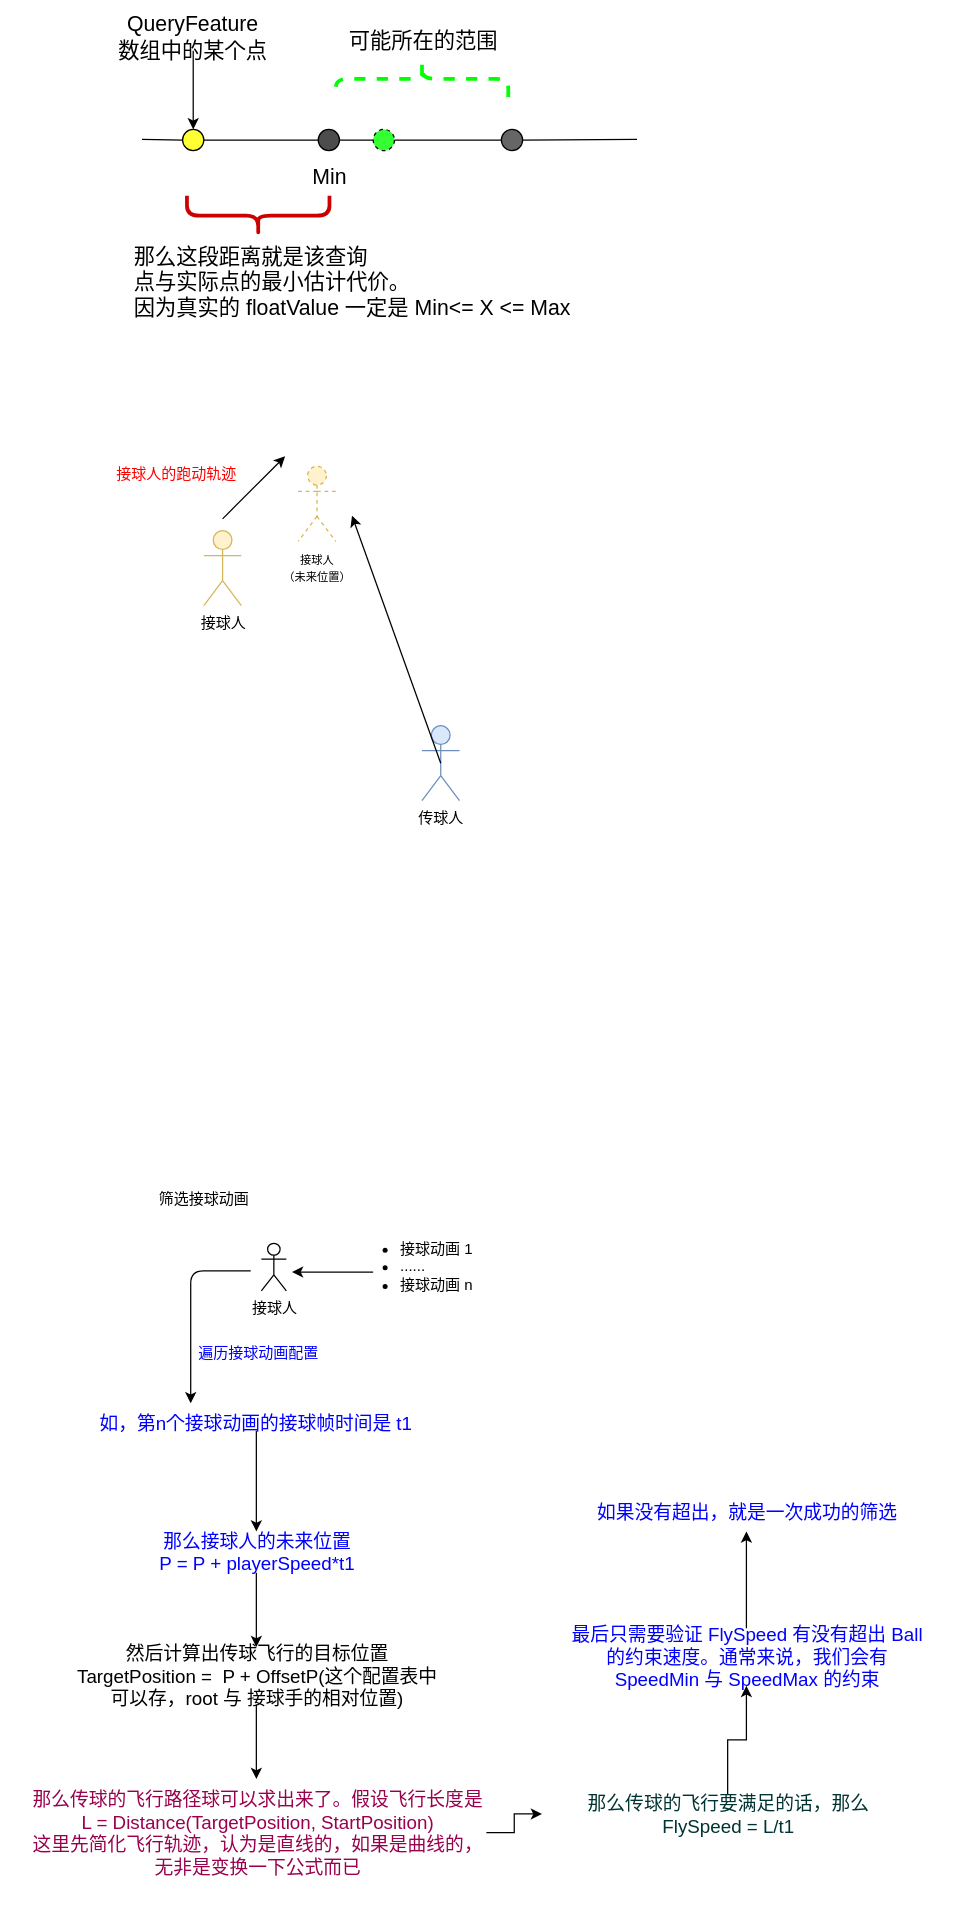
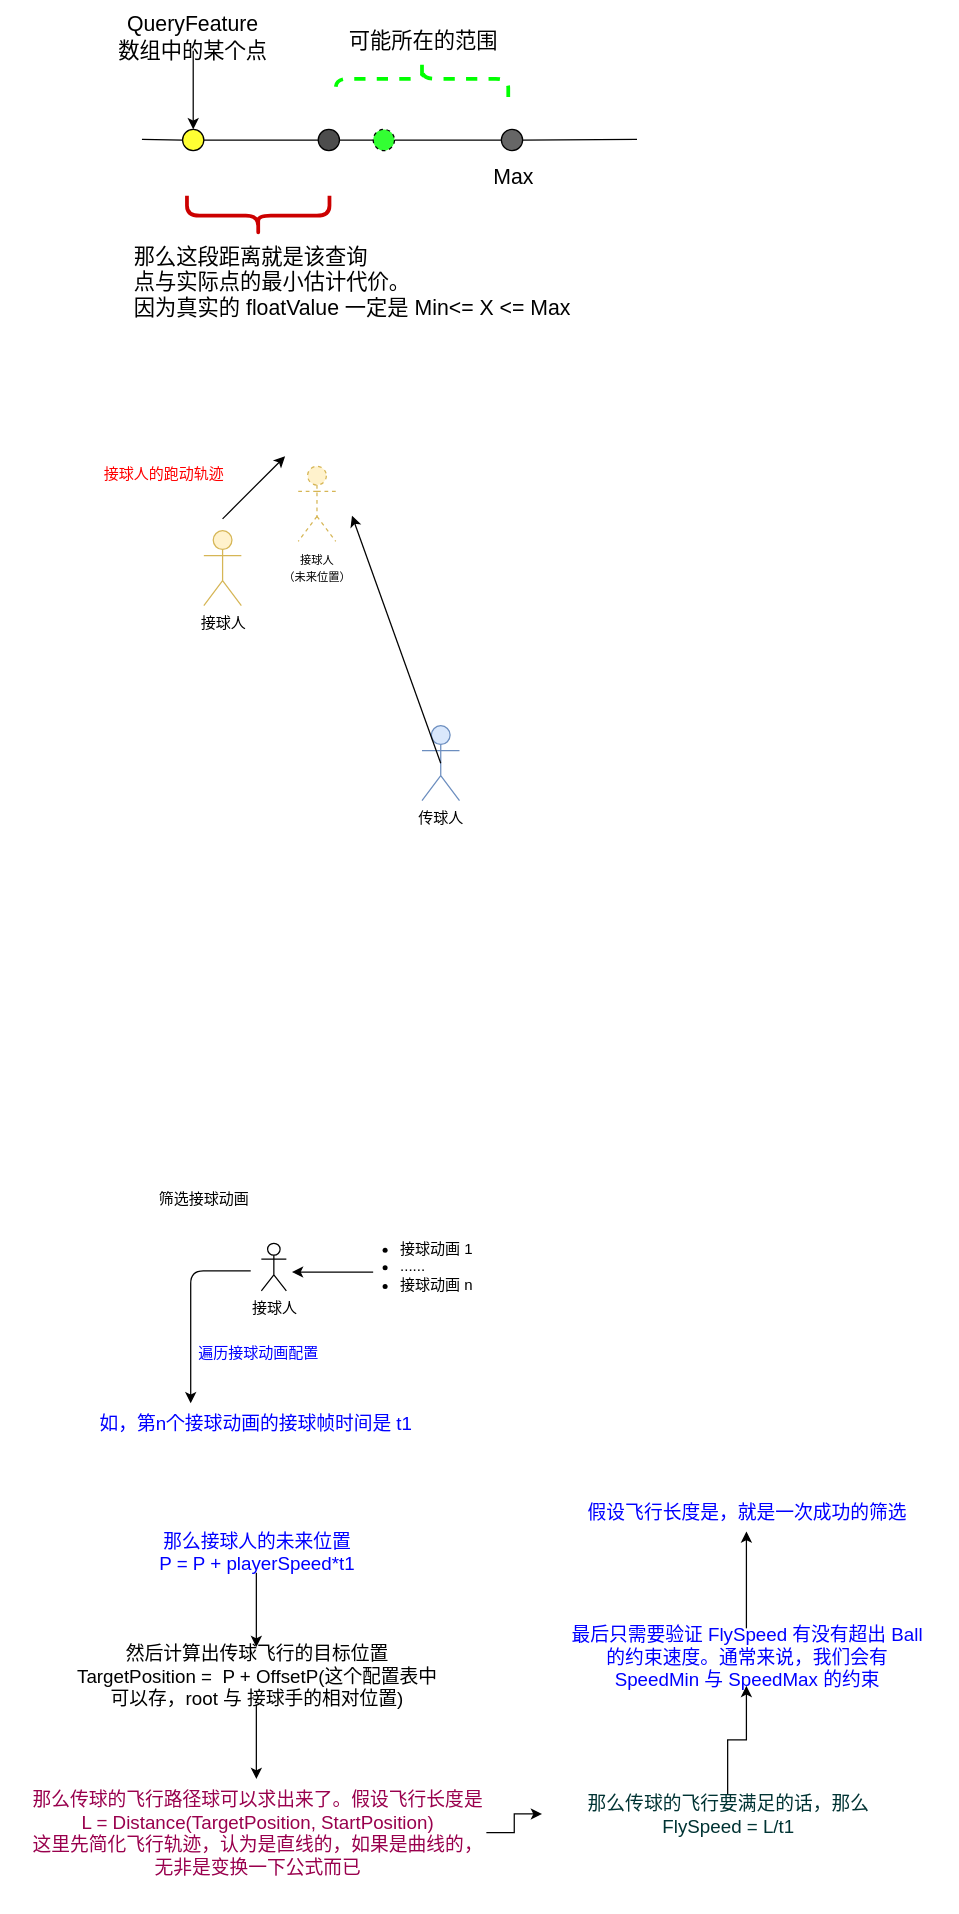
node "Min": removed
node "Max": added
node "接球人的跑动轨迹": moved (177, 474) -> (164, 474)
edge "如，第n个接球动画的接球帧时间是 t1" -> "那么接球人的未来位置 P = P + playerSpeed*t1": removed
node "如果没有超出，就是一次成功的筛选": label "如果没有超出，就是一次成功的筛选" -> "假设飞行长度是，就是一次成功的筛选"
